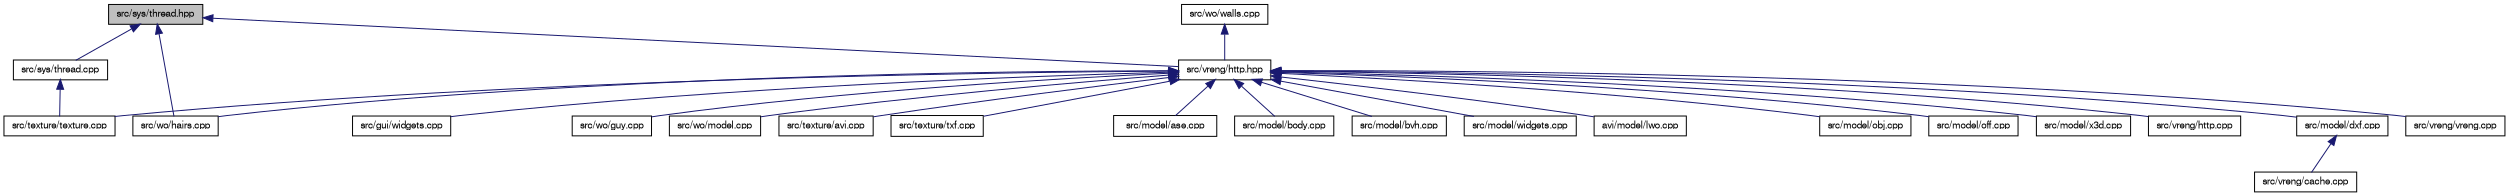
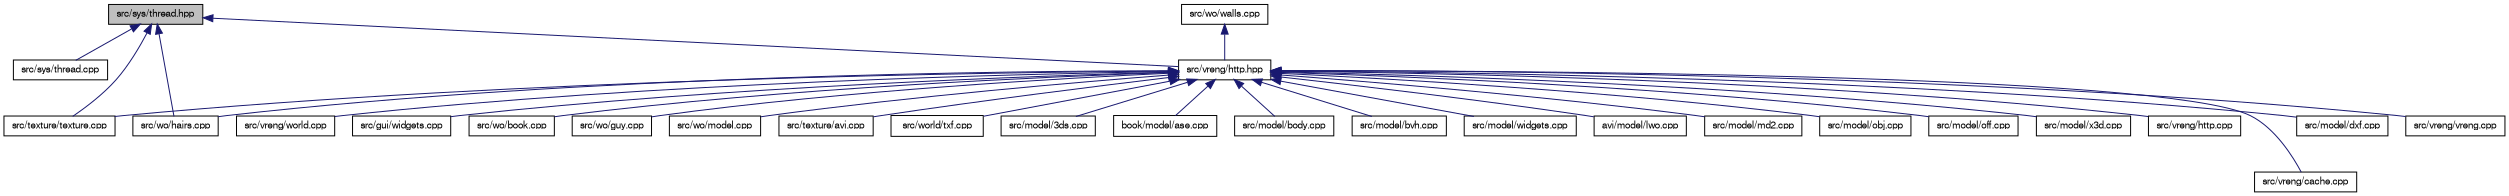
edge "src/texture/texture.cpp" -> "src/sys/thread.cpp": now "src/texture/texture.cpp" -> "src/sys/thread.hpp"
node "src/vreng/world.cpp": added
node "src/wo/book.cpp": added
node "src/texture/txf.cpp": label "src/texture/txf.cpp" -> "src/world/txf.cpp"
node "src/model/3ds.cpp": added
node "src/model/ase.cpp": label "src/model/ase.cpp" -> "book/model/ase.cpp"
node "src/model/md2.cpp": added
edge "src/vreng/cache.cpp" -> "src/model/dxf.cpp": now "src/vreng/cache.cpp" -> "src/vreng/http.hpp"
